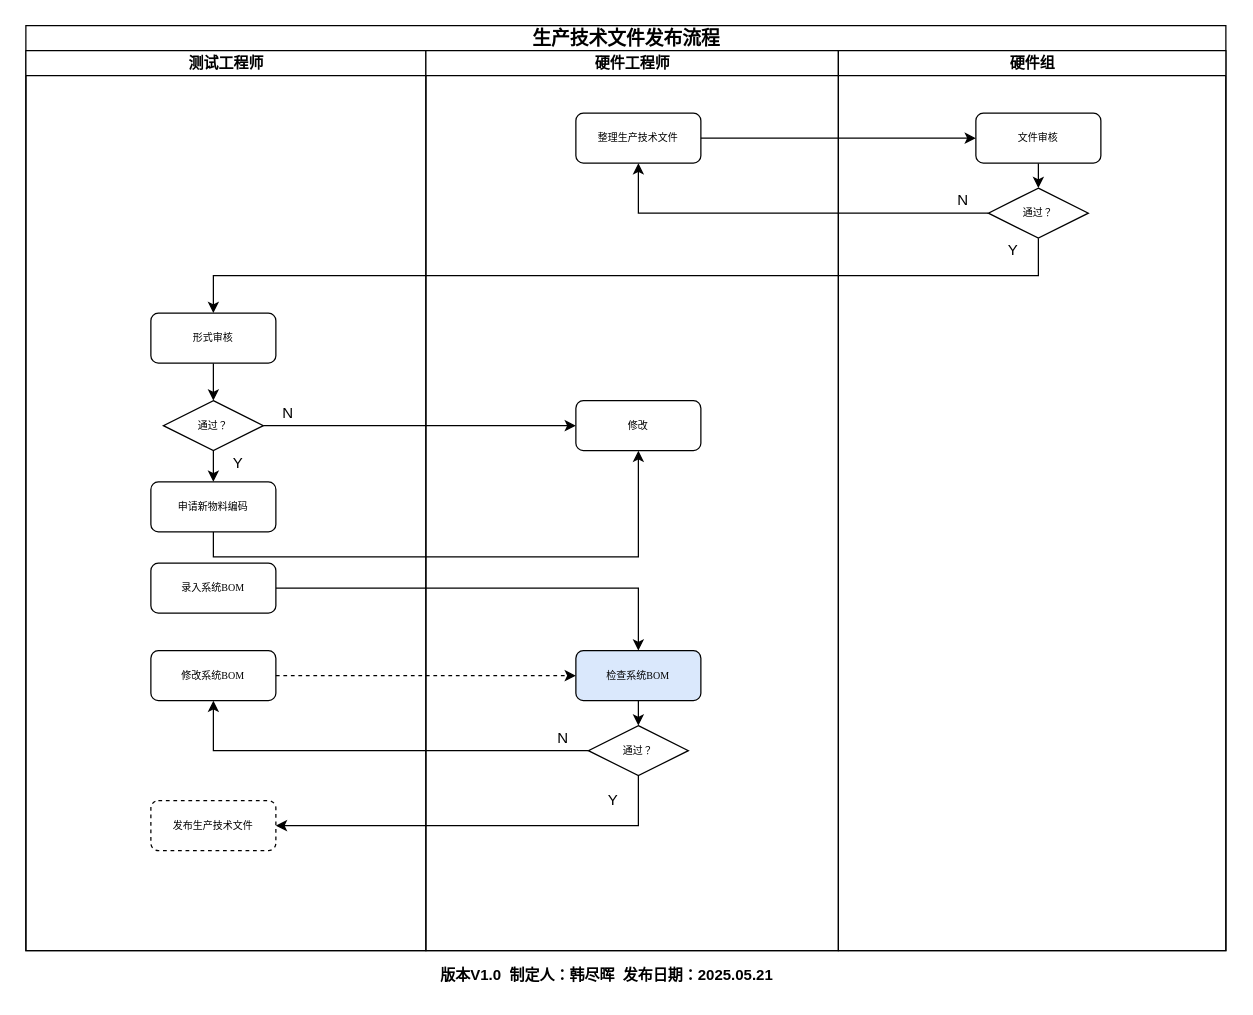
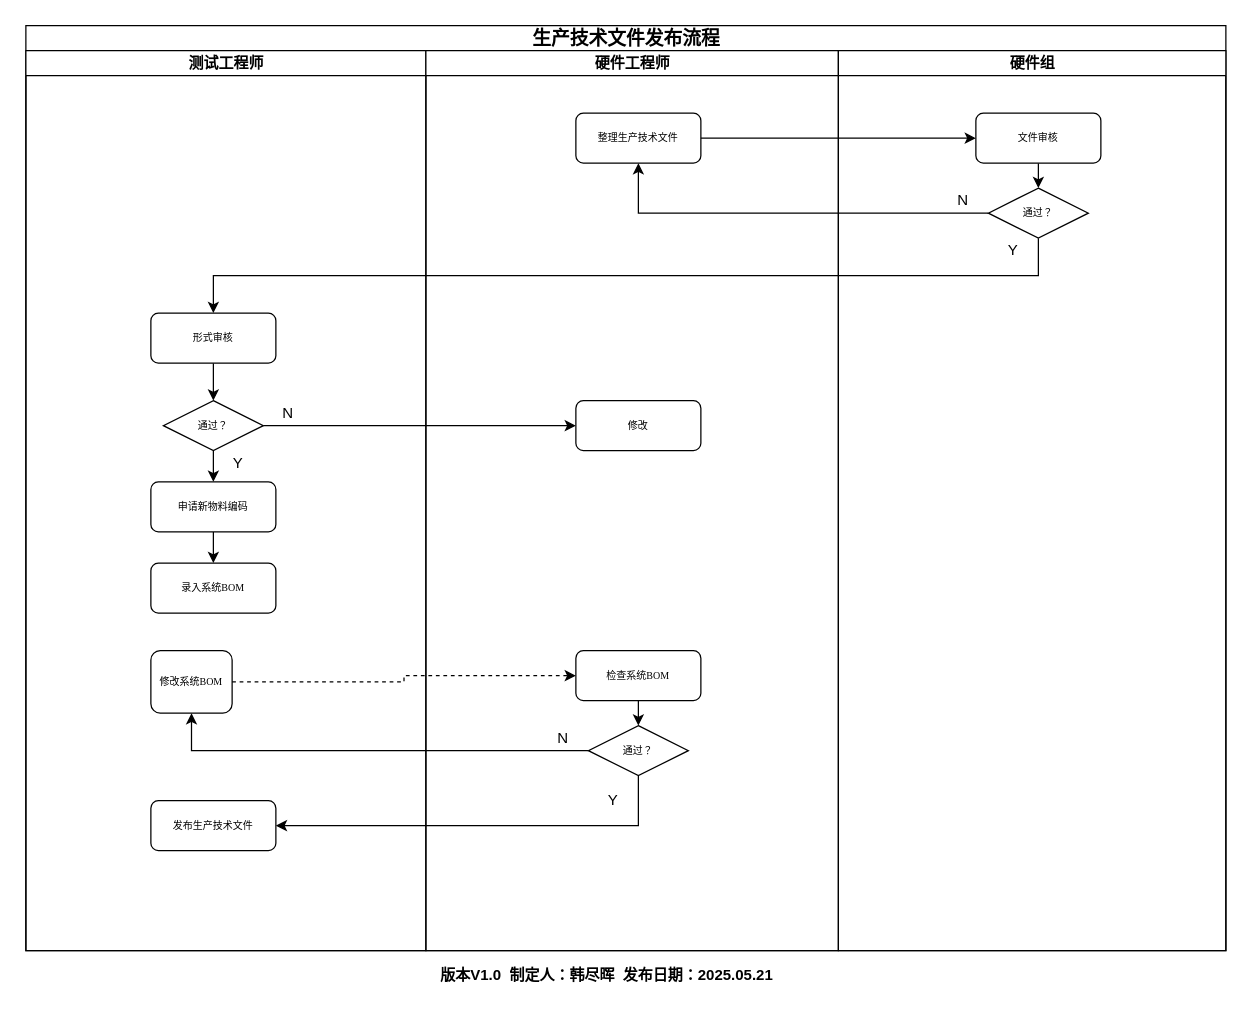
edge "申请新物料编码" -> "修改": now "申请新物料编码" -> "录入系统BOM"
edge "录入系统BOM" -> "检查系统BOM": removed
node "修改系统BOM": size 125x50 -> 81x63
node "检查系统BOM": fillcolor #dae8fc -> #ffffff
node "发布生产技术文件": style dashed -> solid
